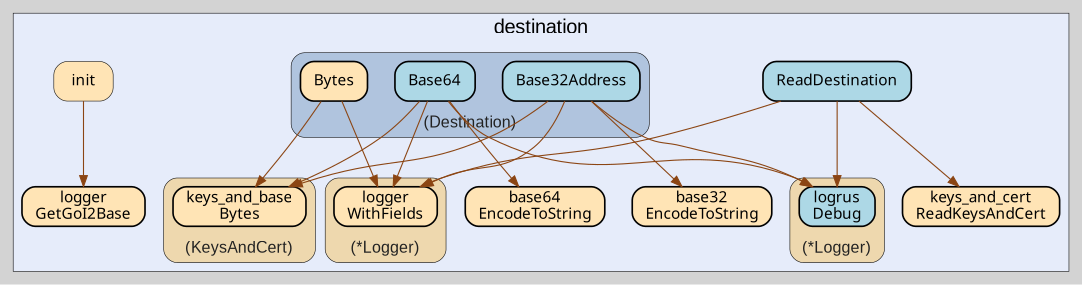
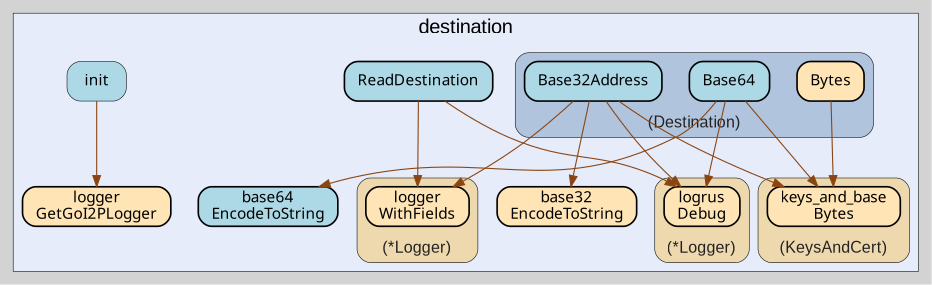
node "init": fillcolor moccasin -> lightblue
edge "Bytes" -> "logger WithFields": removed
edge "Base64" -> "logger WithFields": removed
node "logger GetGoI2Base": label "logger GetGoI2Base" -> "logger GetGoI2PLogger"
node "base64 EncodeToString": fillcolor moccasin -> lightblue
node "logrus Debug": fillcolor lightblue -> moccasin
node "keys_and_cert ReadKeysAndCert": removed
